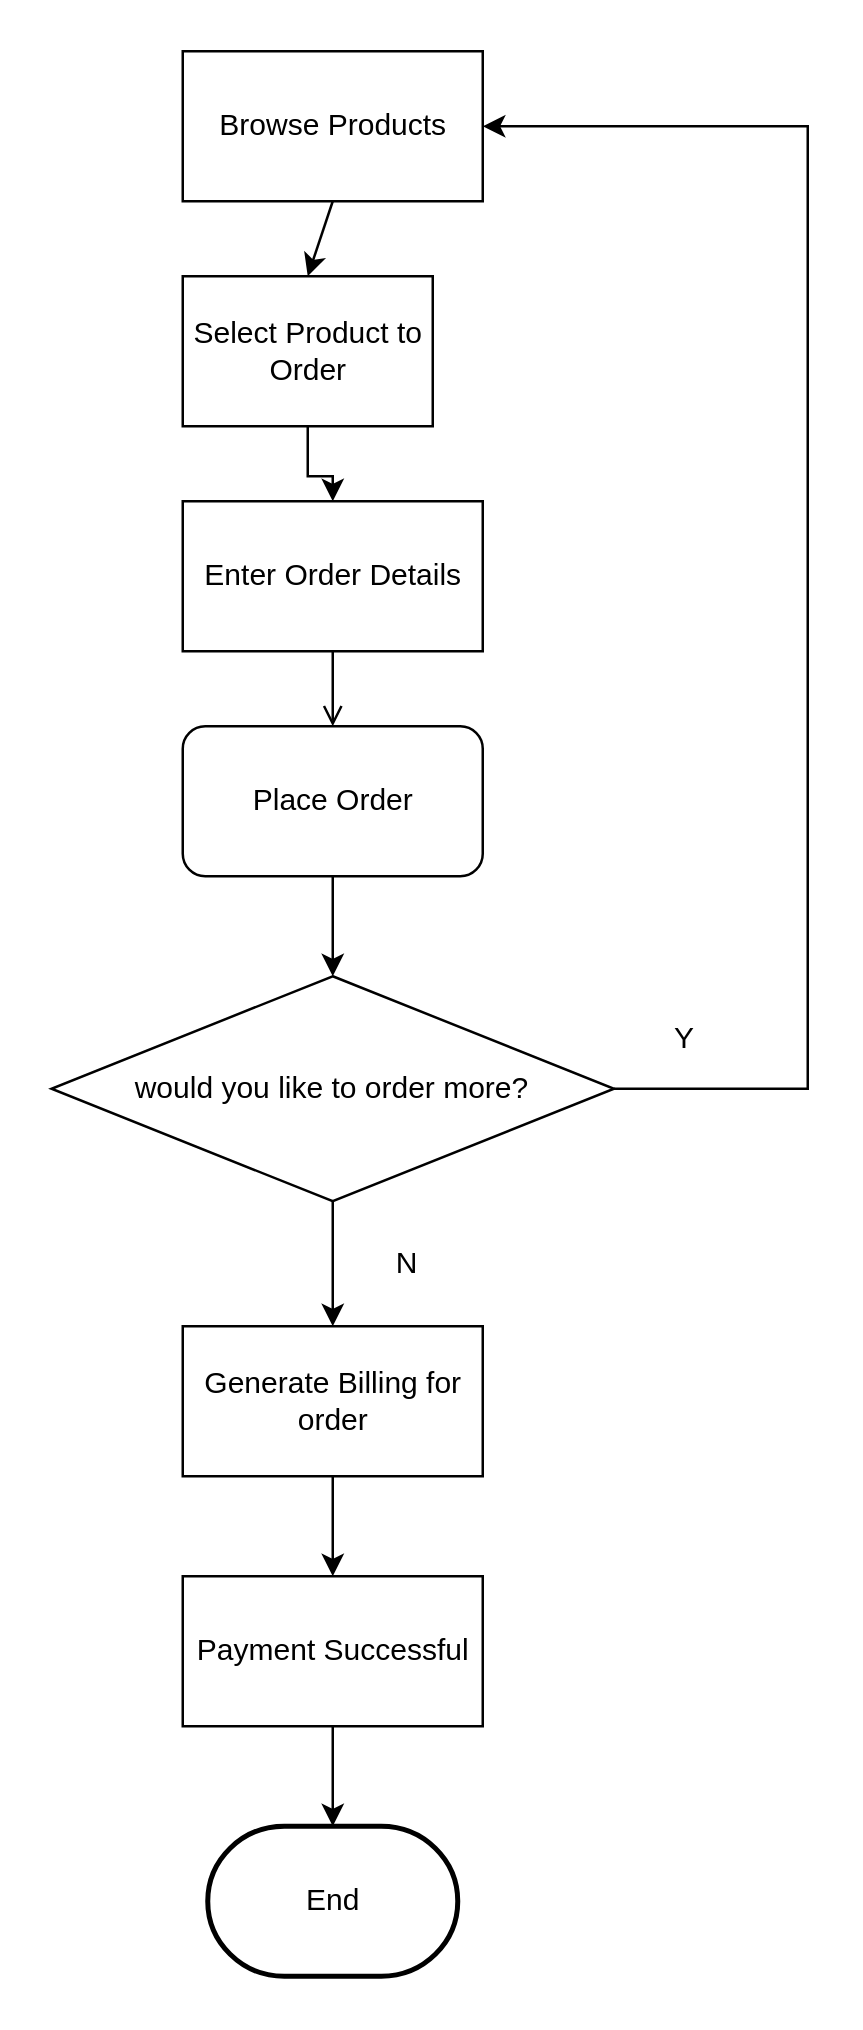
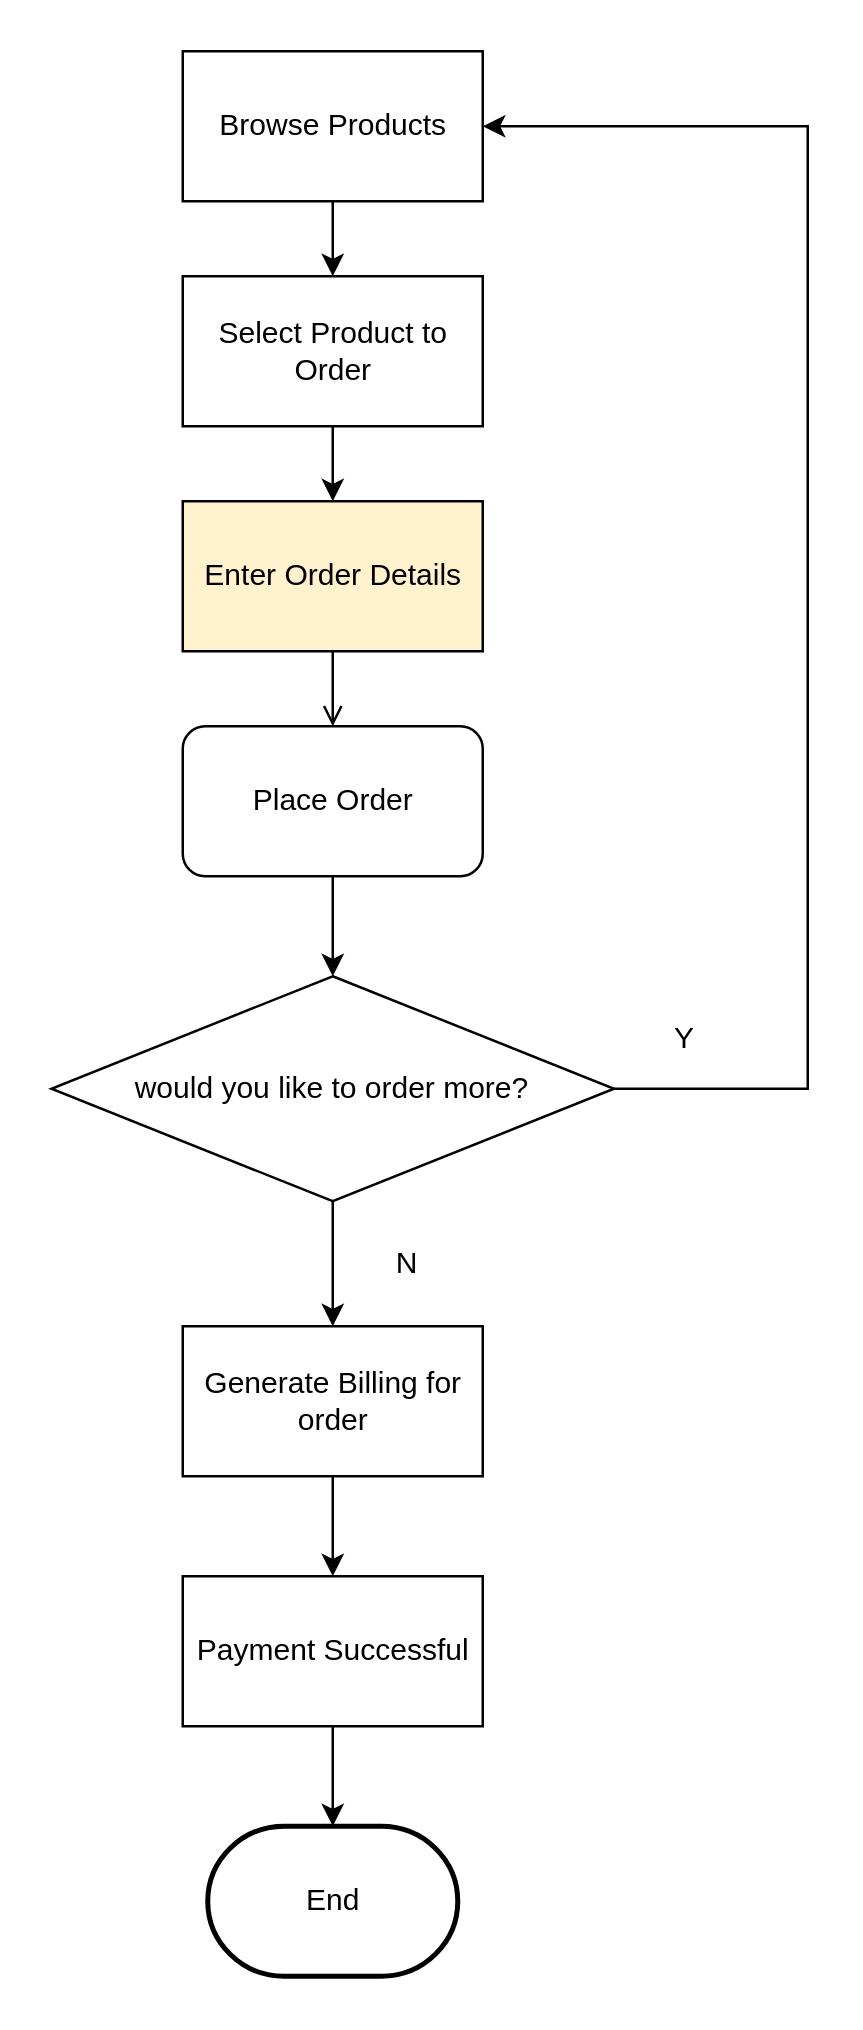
node "Select Product to Order": size 250x150 -> 300x150
node "Enter Order Details": fillcolor #ffffff -> #fff2cc
